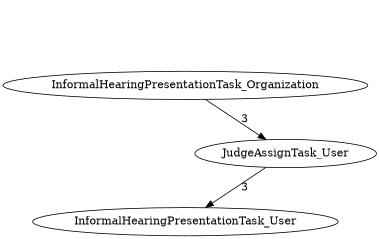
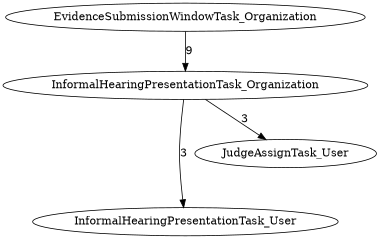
node "EvidenceSubmissionWindowTask_Organization": added
edge "JudgeAssignTask_User" -> "InformalHearingPresentationTask_User": now "InformalHearingPresentationTask_Organization" -> "InformalHearingPresentationTask_User"
